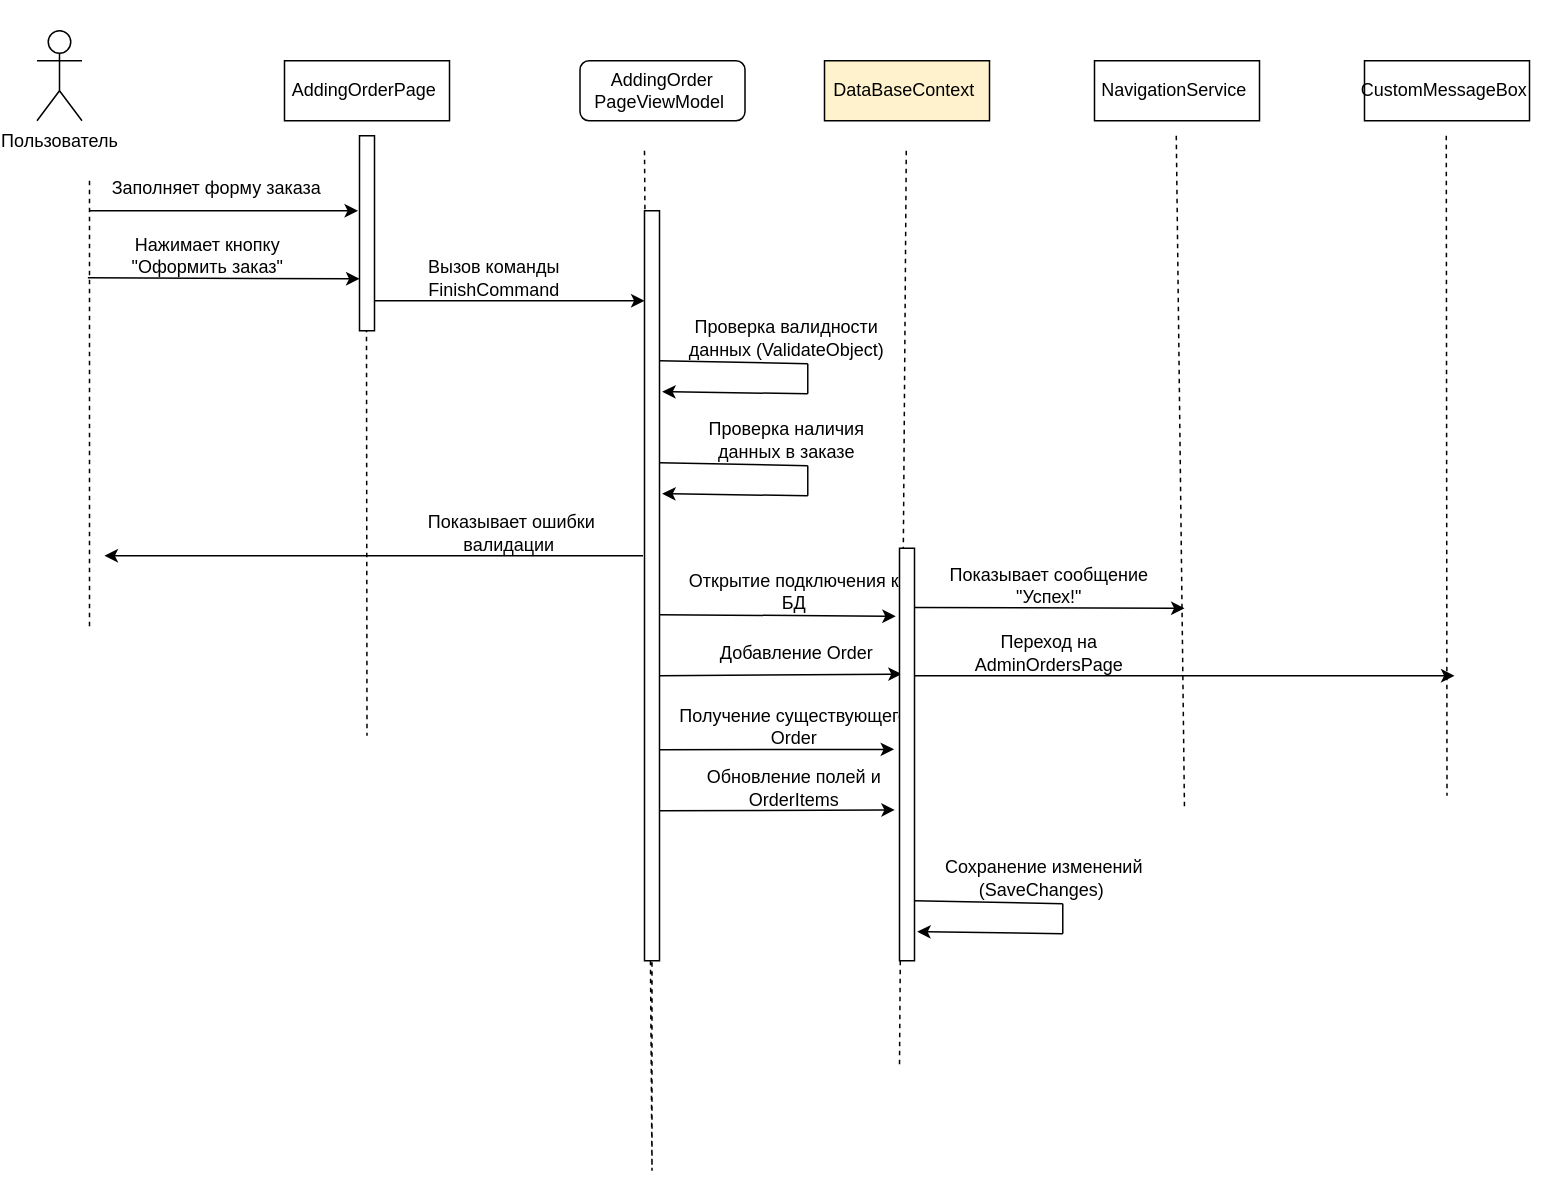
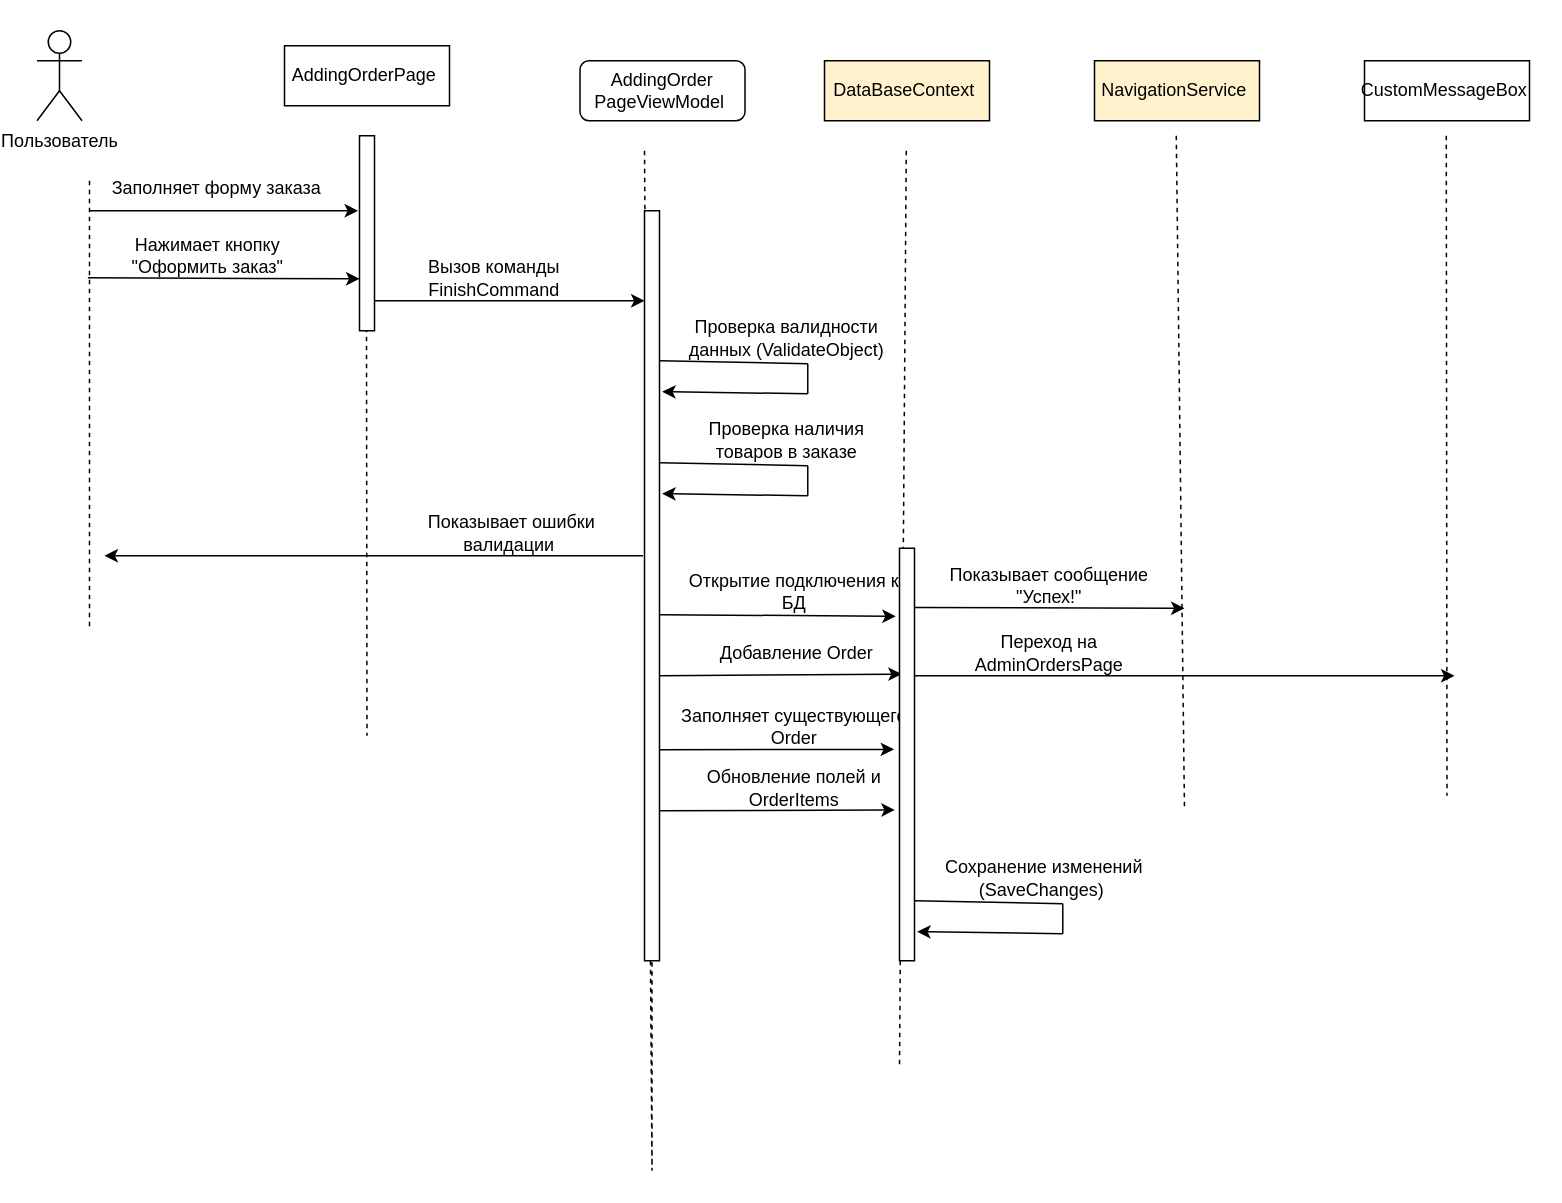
node "AddingOrderPage": moved (367, 91) -> (367, 76)
node "NavigationService": fillcolor #ffffff -> #fff2cc
node "Проверка наличия данных в заказе": label "Проверка наличия данных в заказе" -> "Проверка наличия товаров в заказе"
node "Получение существующего Order": label "Получение существующего Order" -> "Заполняет существующего Order"
